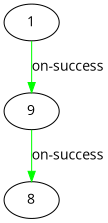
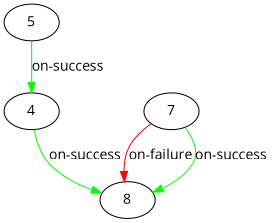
node "1": label "1" -> "5"
node "9": label "9" -> "4"
node "7": added
